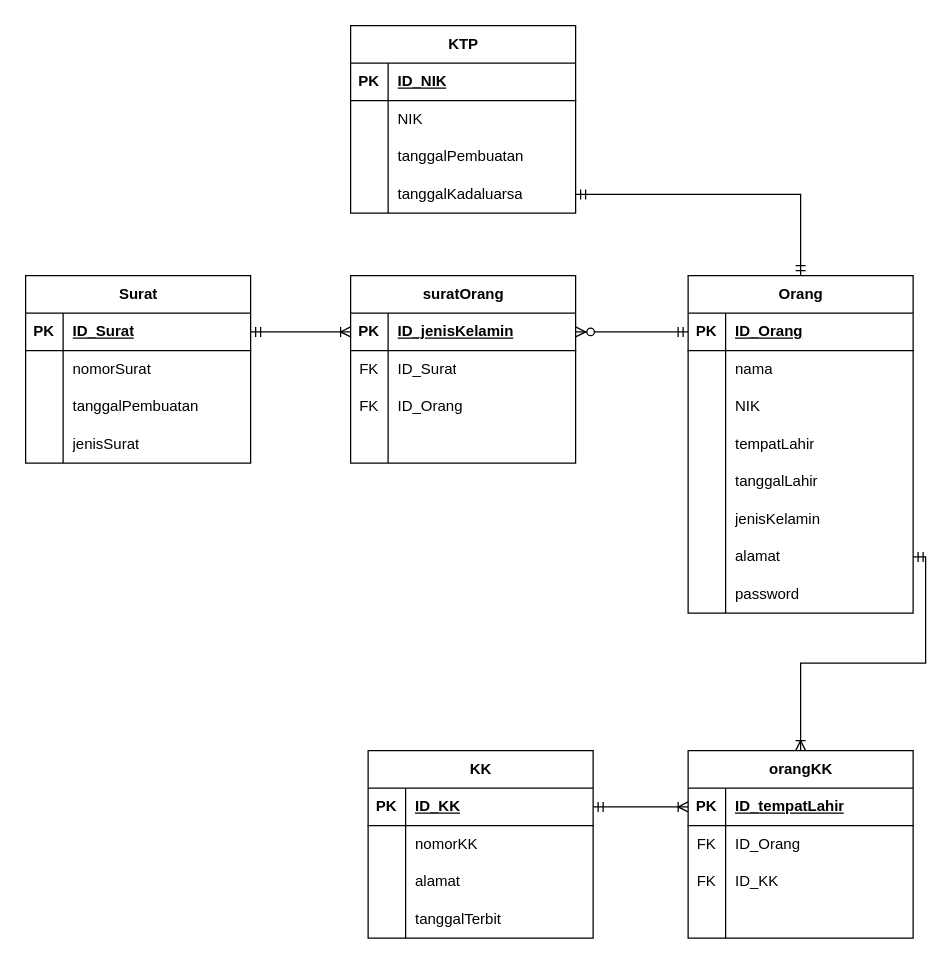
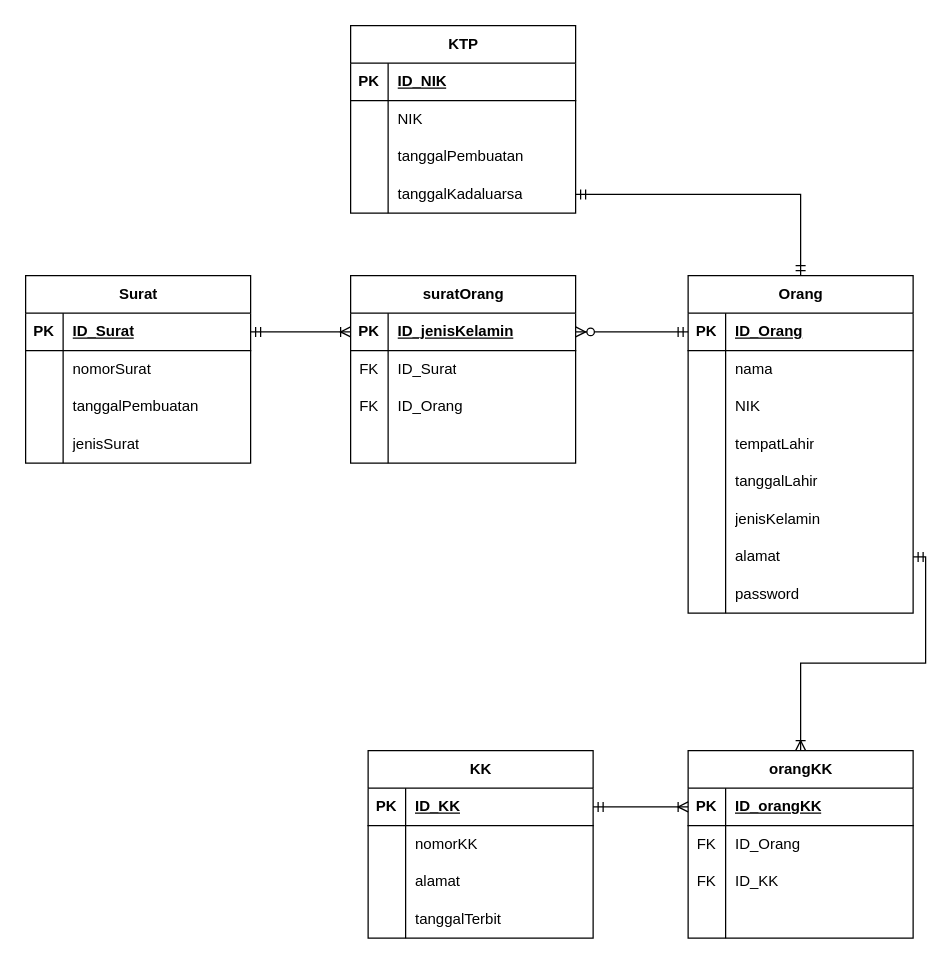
node "ID_tempatLahir": label "ID_tempatLahir" -> "ID_orangKK"
